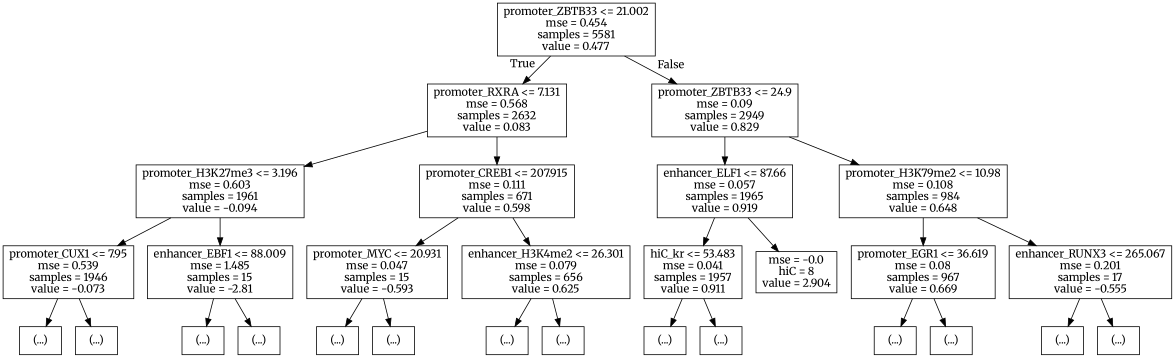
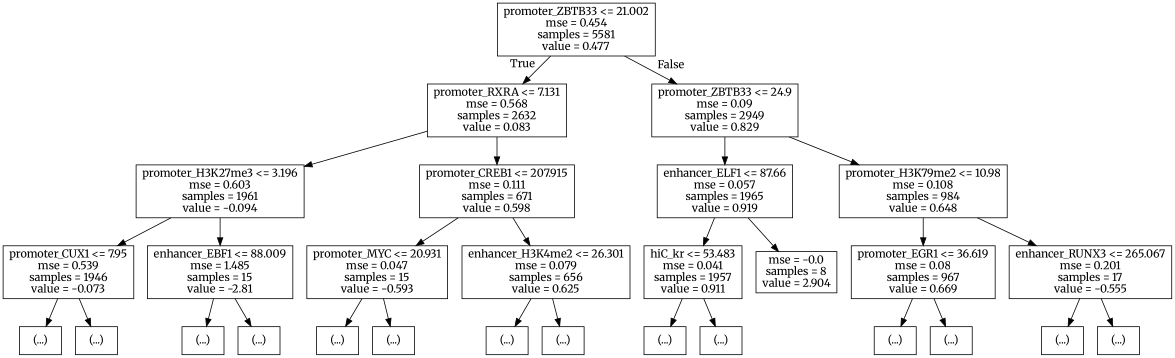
node "mse = -0.0 hiC = 8 value = 2.904": label "mse = -0.0 hiC = 8 value = 2.904" -> "mse = -0.0 samples = 8 value = 2.904"
